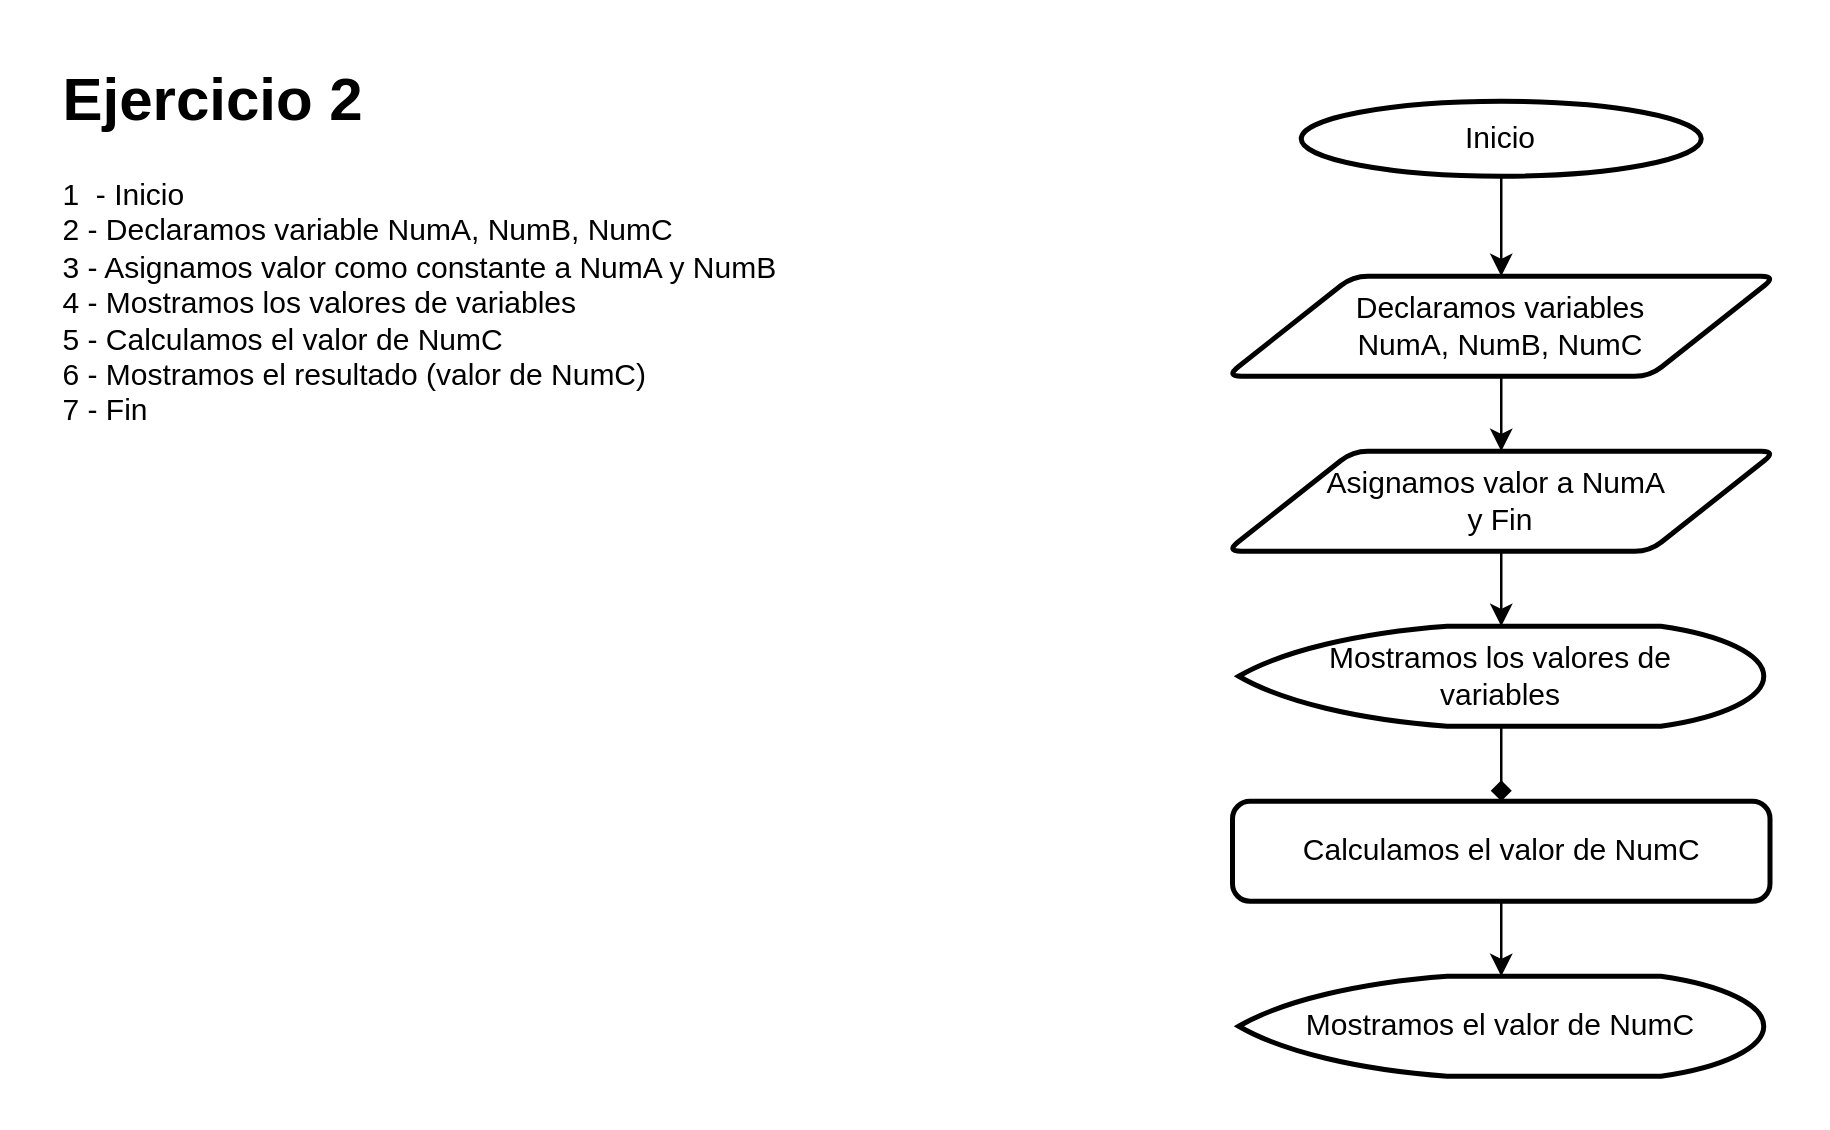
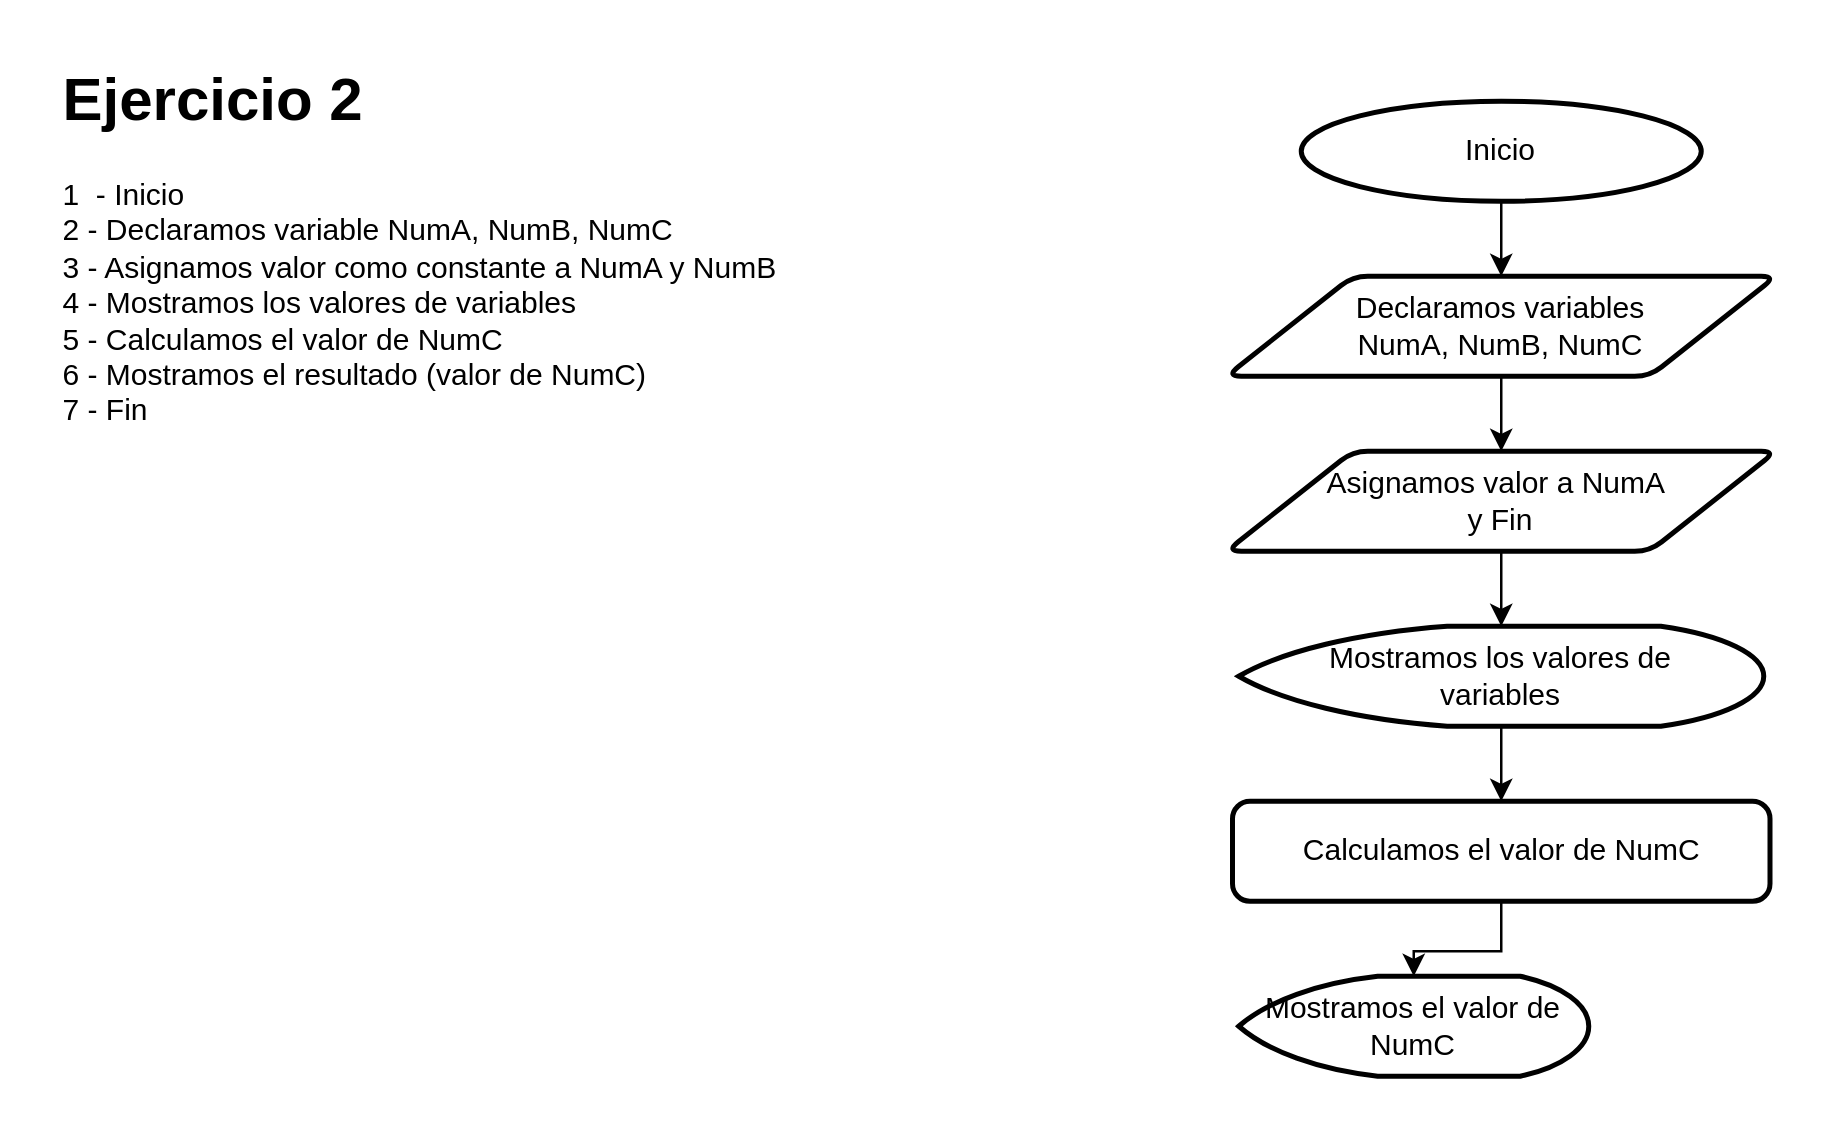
node "Inicio": size 400x75 -> 400x100
edge "Mostramos los valores de variables" -> "Calculamos el valor de NumC": arrowhead diamond -> classic
node "Mostramos el valor de NumC": size 525x100 -> 350x100
